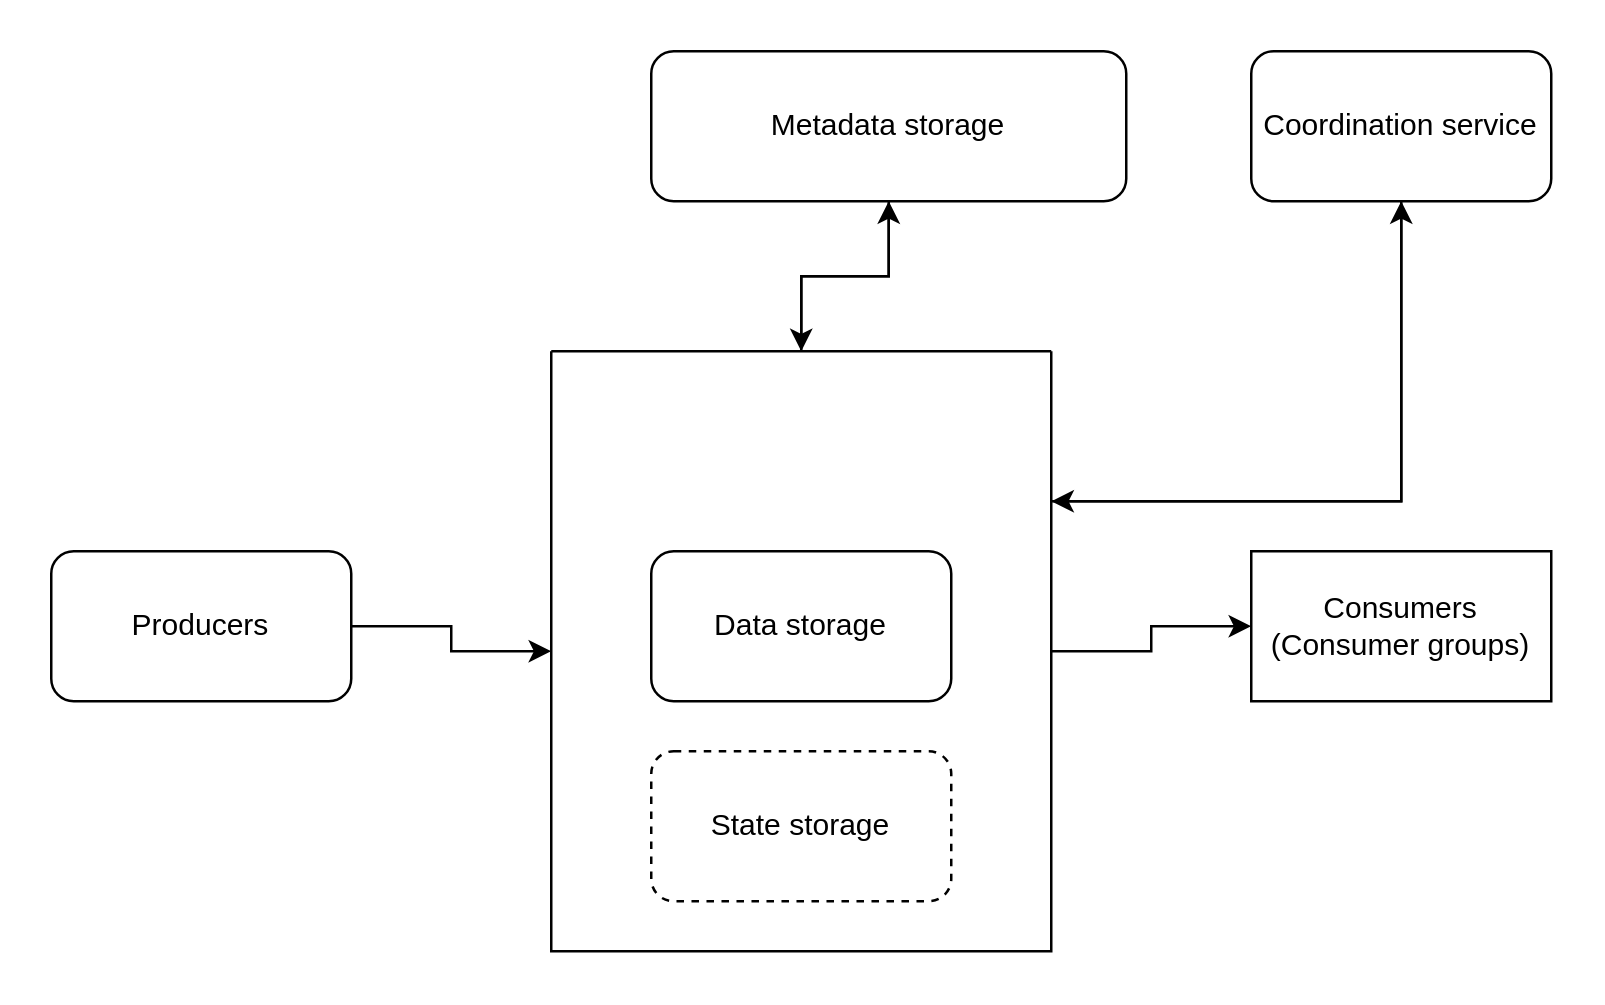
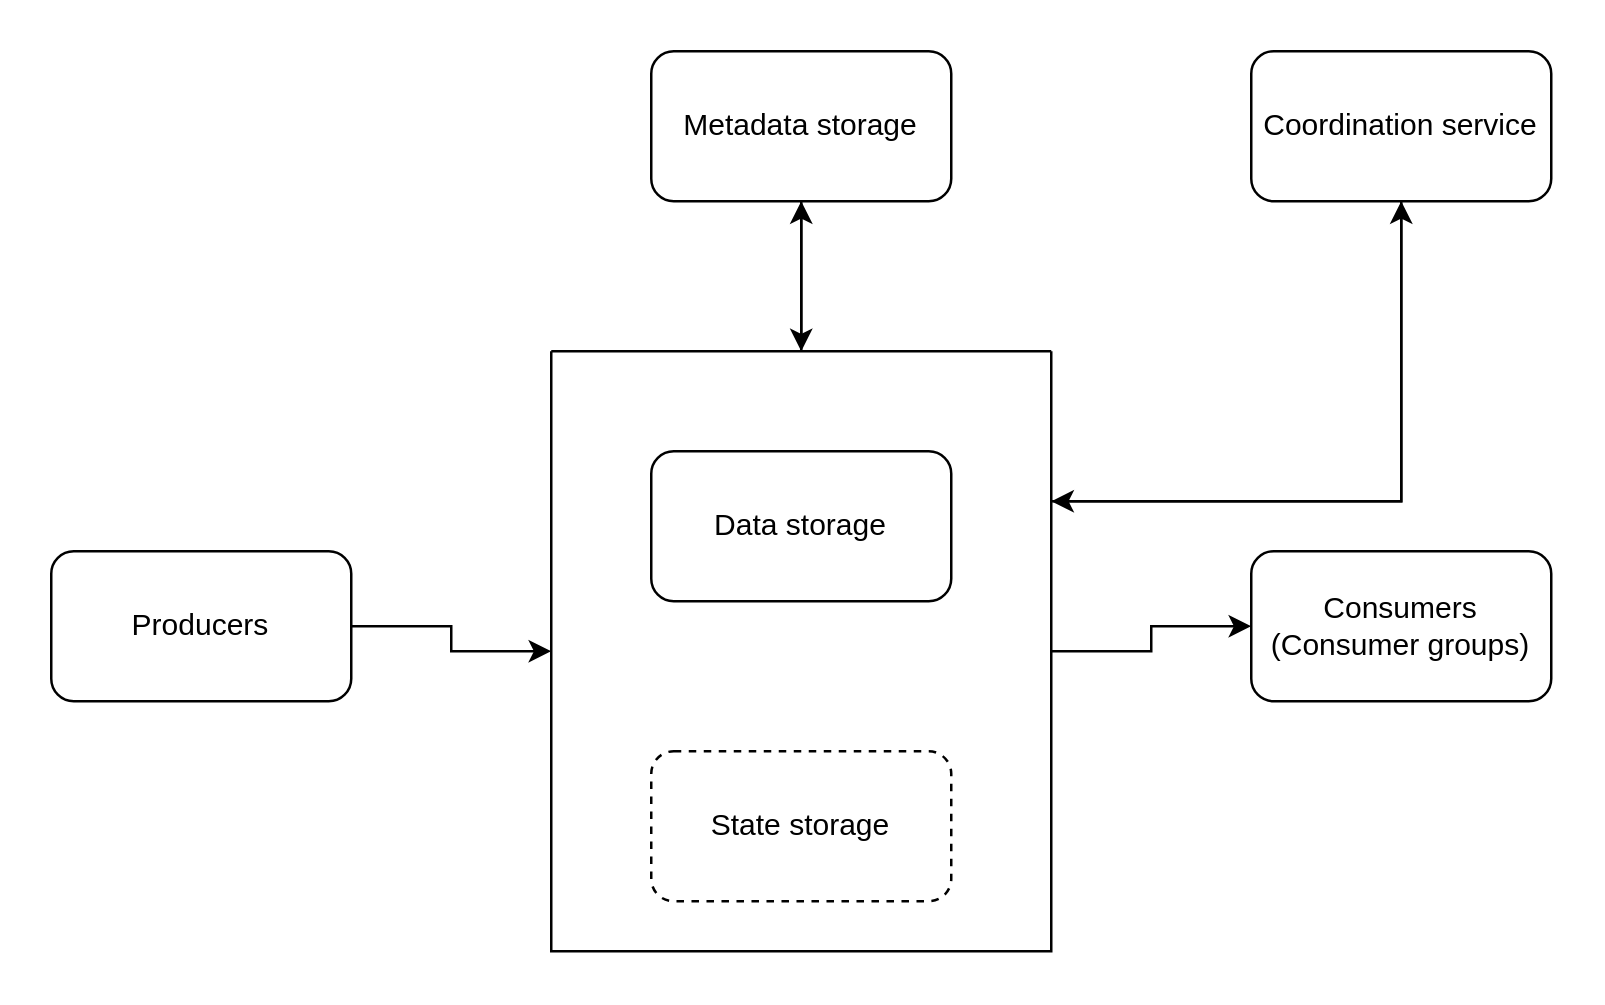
node "Metadata storage": size 475x150 -> 300x150
node "Data storage": moved (801, 626) -> (801, 526)
node "Consumers (Consumer groups)": shape rectangle -> rounded rectangle
